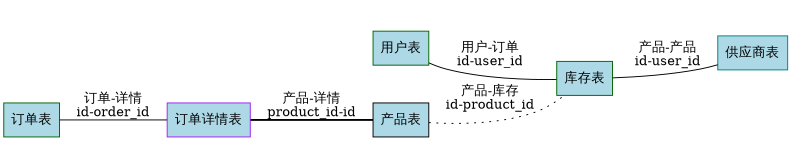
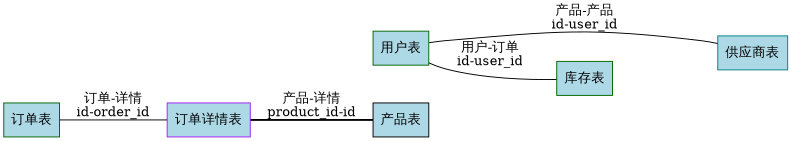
edge "供应商表" -- "库存表": now "供应商表" -- "用户表"
edge "库存表" -- "产品表": removed, label "产品-库存 id-product_id"
